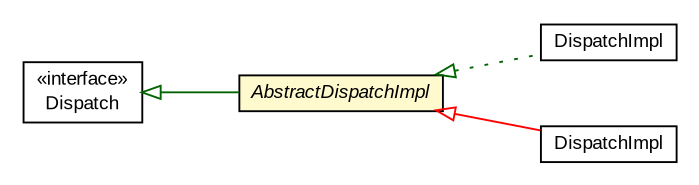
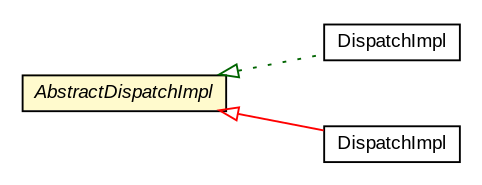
node "Dispatch": removed
